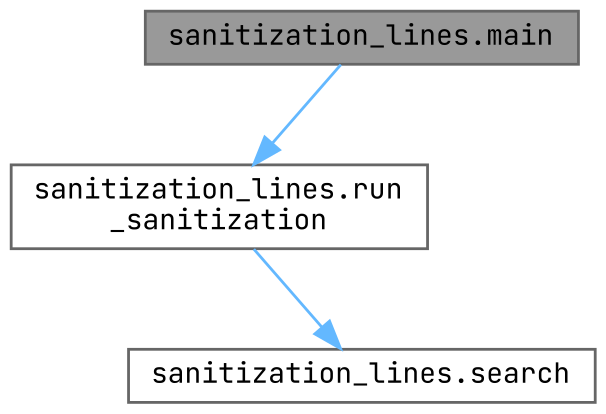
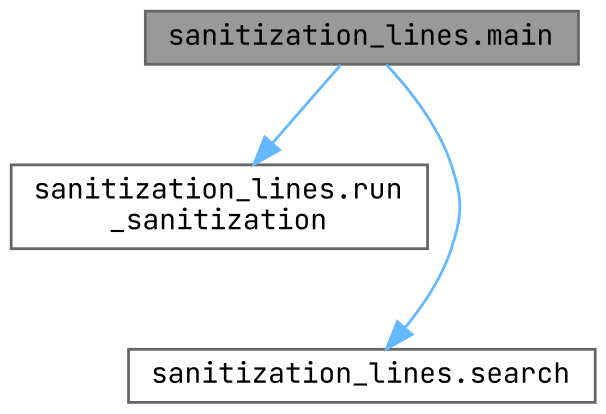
edge "sanitization_lines.run _sanitization" -> "sanitization_lines.search": now "sanitization_lines.main" -> "sanitization_lines.search"
